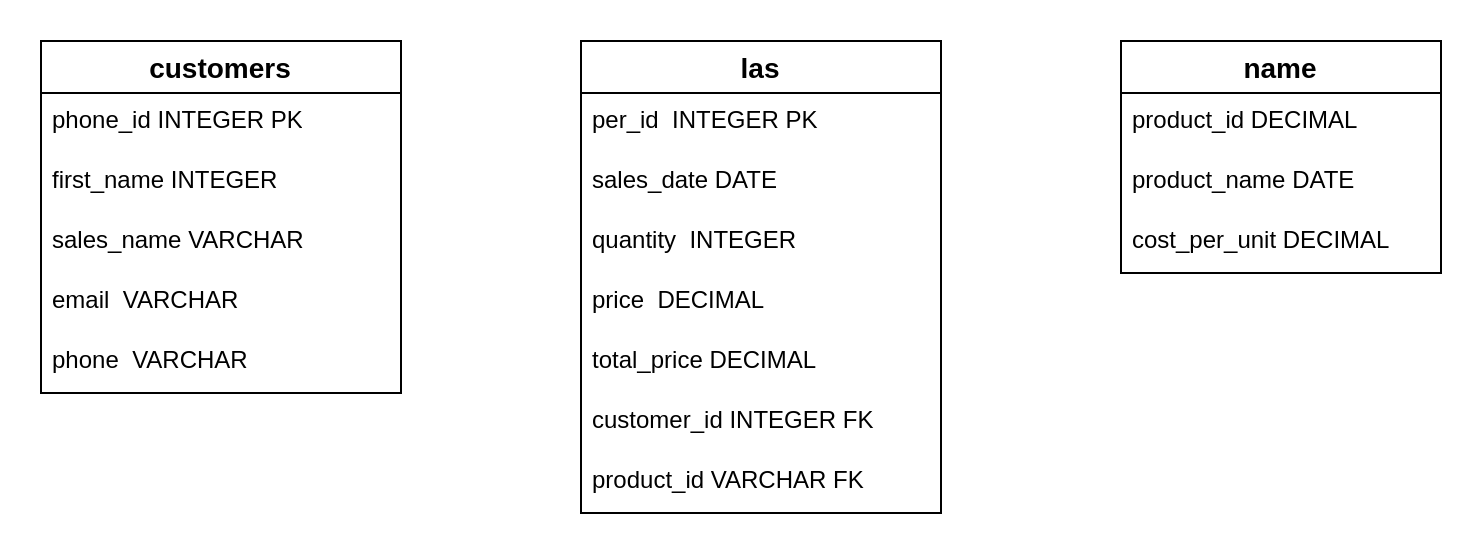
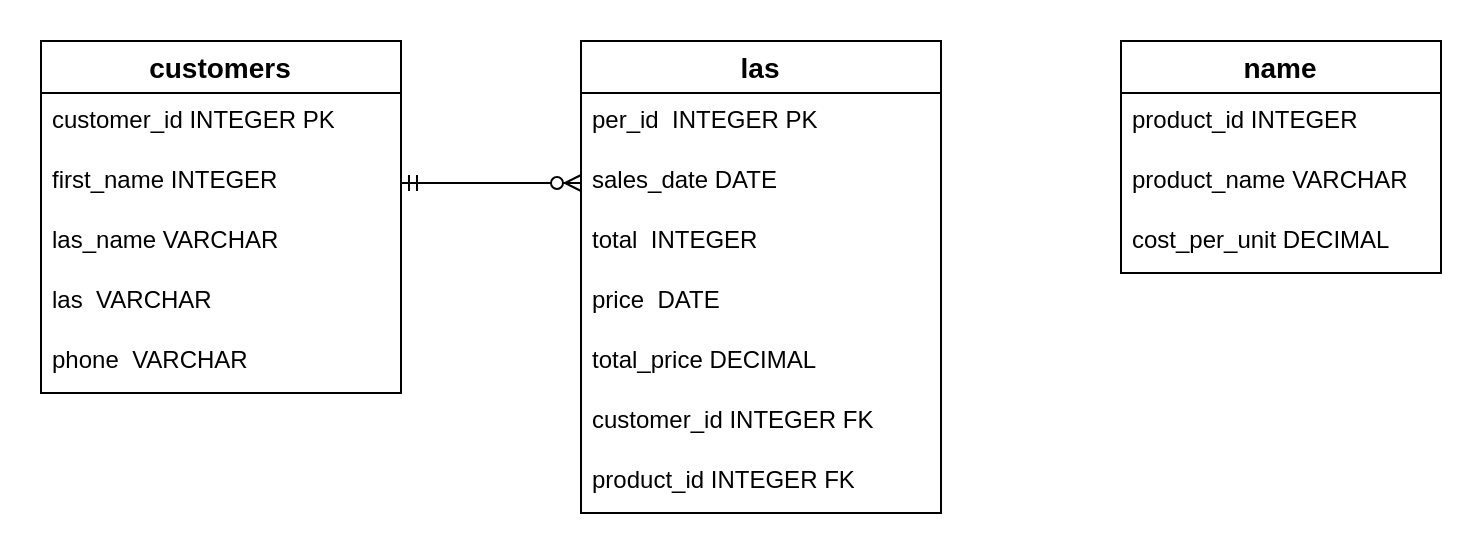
node "phone_id INTEGER PK": label "phone_id INTEGER PK" -> "customer_id INTEGER PK"
node "product_id DECIMAL": label "product_id DECIMAL" -> "product_id INTEGER"
node "product_name DATE": label "product_name DATE" -> "product_name VARCHAR"
edge "first_name INTEGER" -- "sales_date DATE": added
node "sales_name VARCHAR": label "sales_name VARCHAR" -> "las_name VARCHAR"
node "quantity INTEGER": label "quantity INTEGER" -> "total INTEGER"
node "email VARCHAR": label "email VARCHAR" -> "las VARCHAR"
node "price DECIMAL": label "price DECIMAL" -> "price DATE"
node "product_id VARCHAR FK": label "product_id VARCHAR FK" -> "product_id INTEGER FK"
